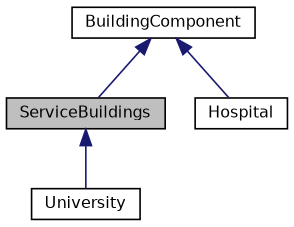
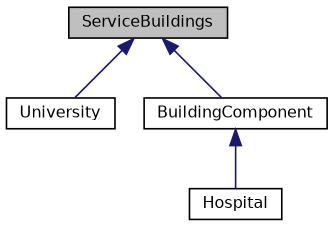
edge "ServiceBuildings" -> "BuildingComponent": reversed
